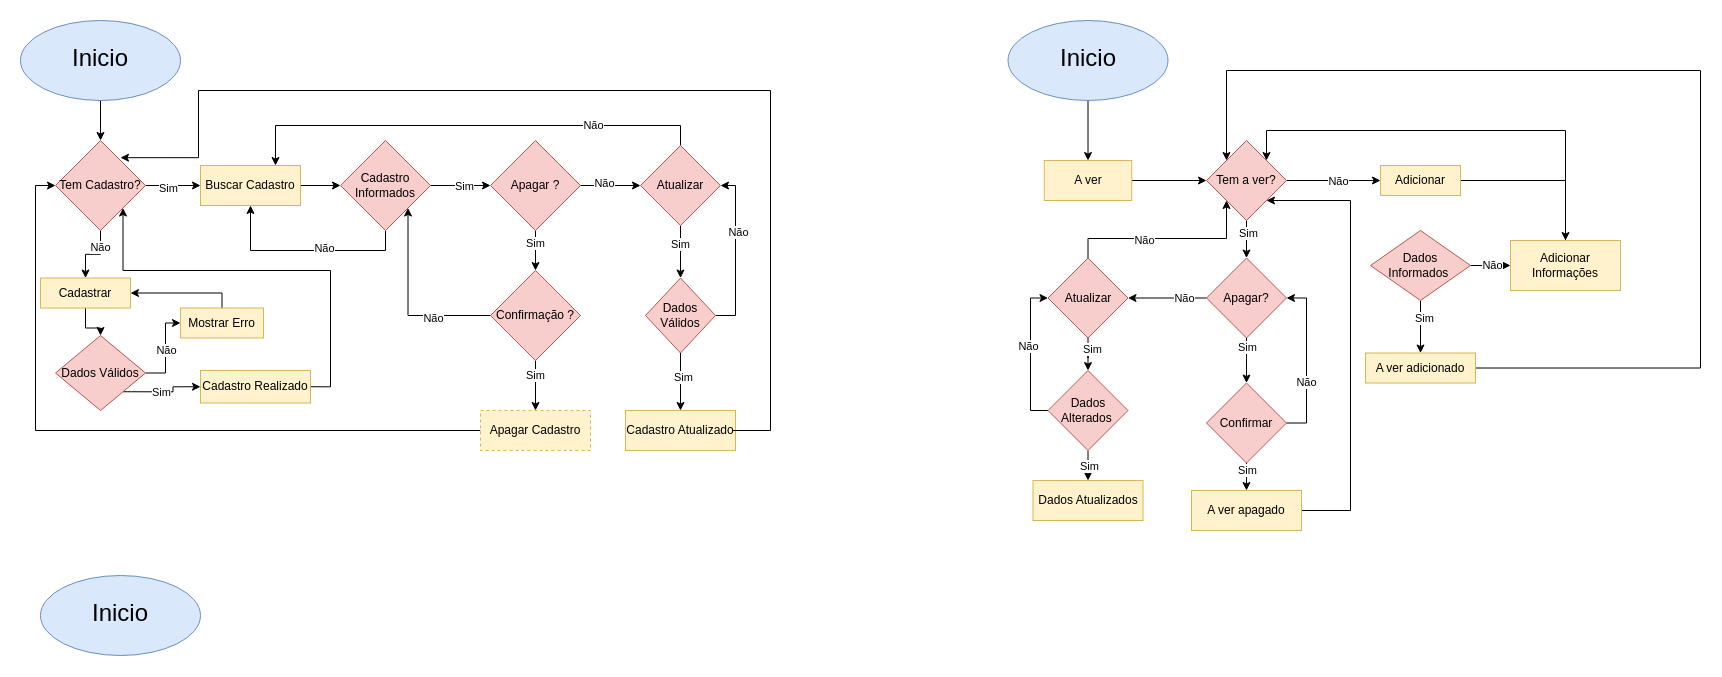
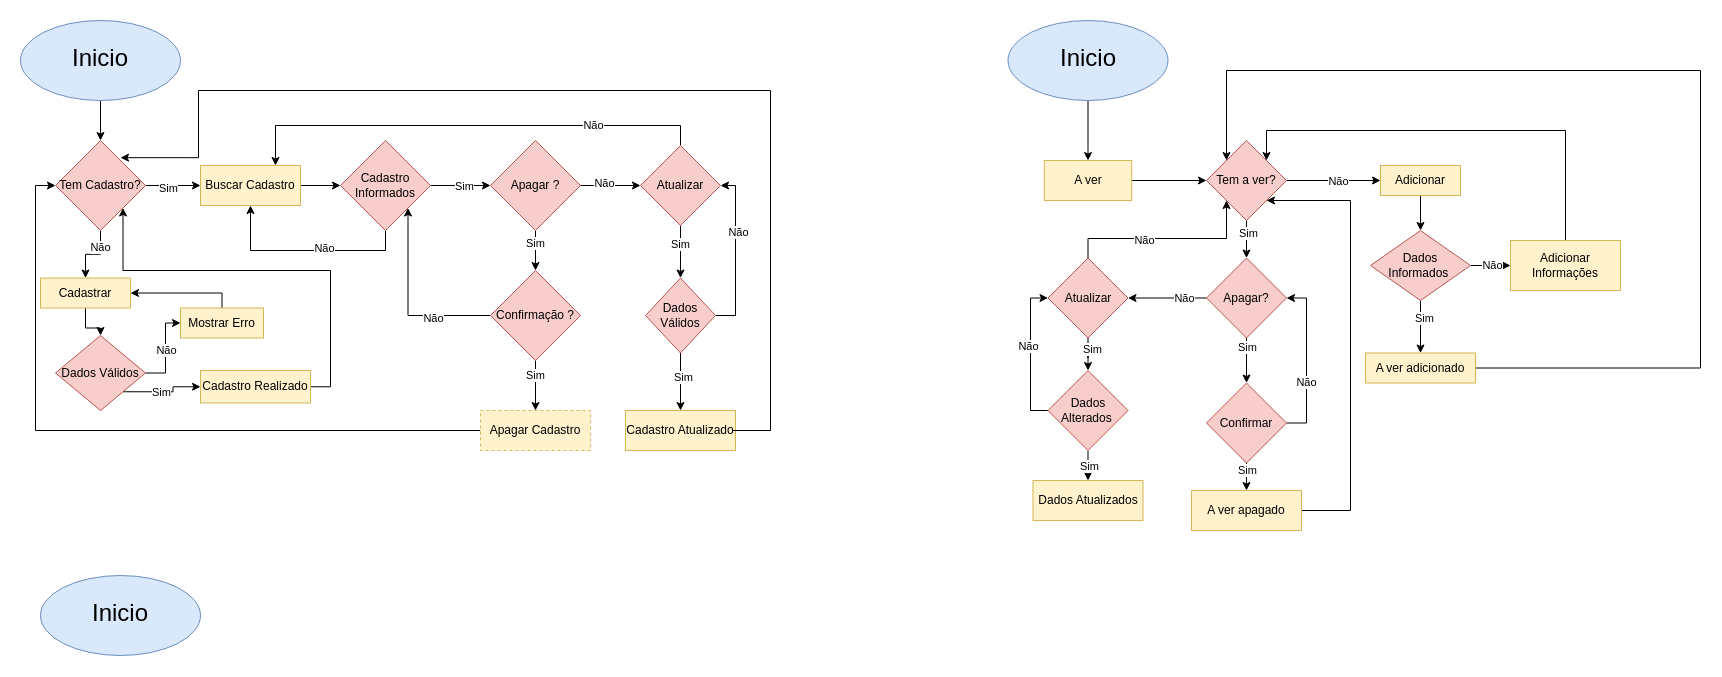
edge "Adicionar" -> "Adicionar Informações": now "Adicionar" -> "Dados Informados"
